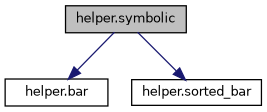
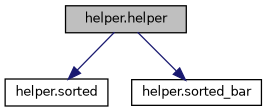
node "helper.symbolic": label "helper.symbolic" -> "helper.helper"
node "helper.bar": label "helper.bar" -> "helper.sorted"
